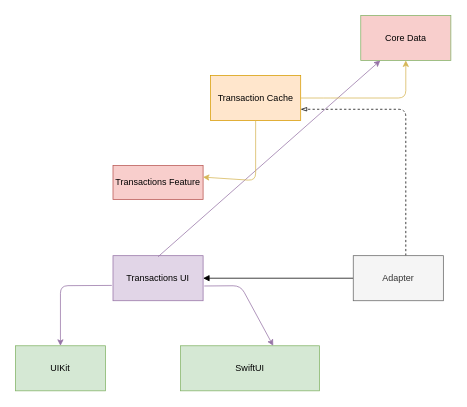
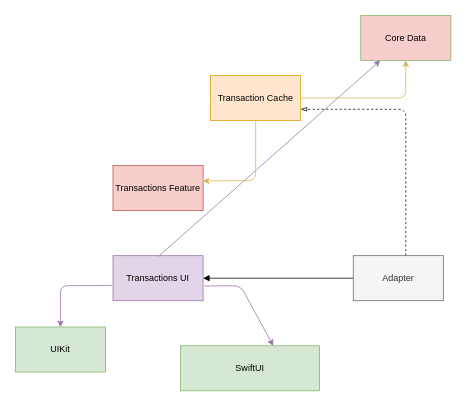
node "Transactions Feature": size 90x34 -> 90x45
node "UIKit": moved (60, 368) -> (60, 349)
